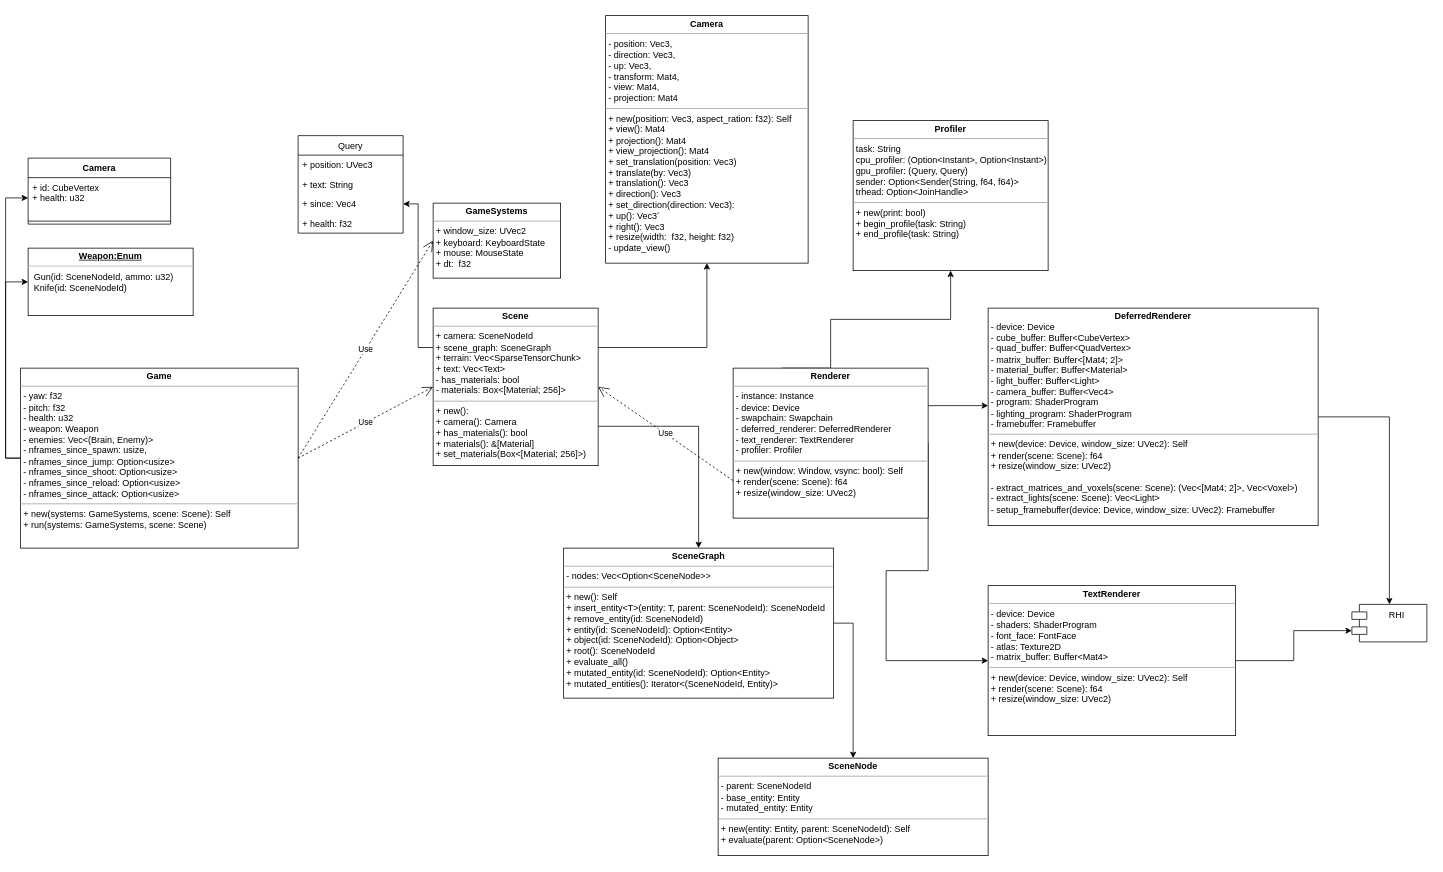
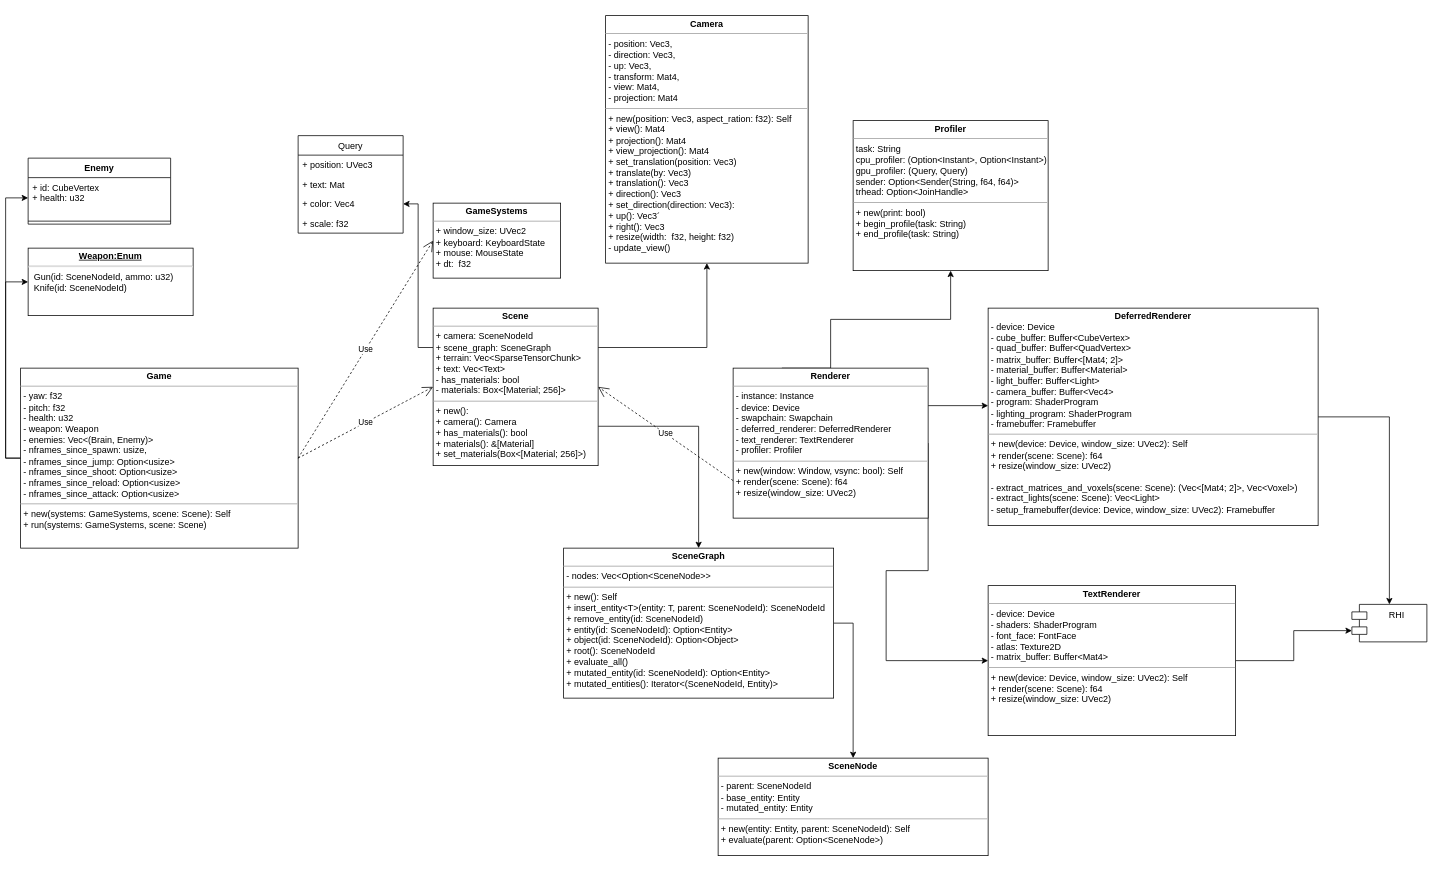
node "Camera": label "Camera" -> "Enemy"
node "+ text: String": label "+ text: String" -> "+ text: Mat"
node "+ since: Vec4": label "+ since: Vec4" -> "+ color: Vec4"
node "+ health: f32": label "+ health: f32" -> "+ scale: f32"
